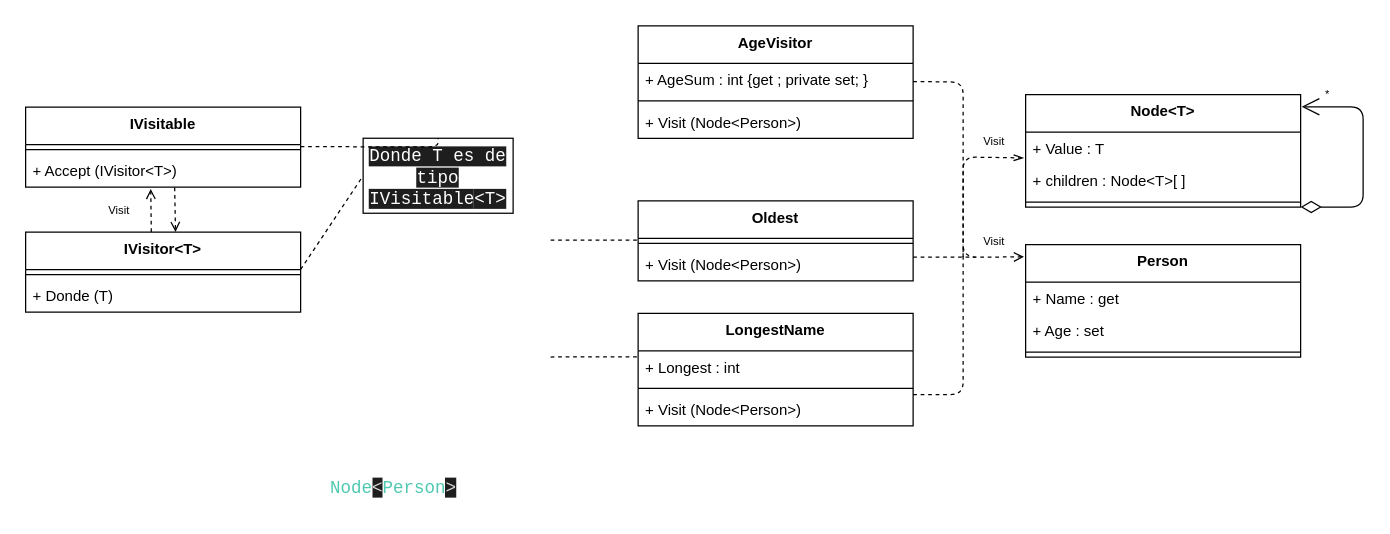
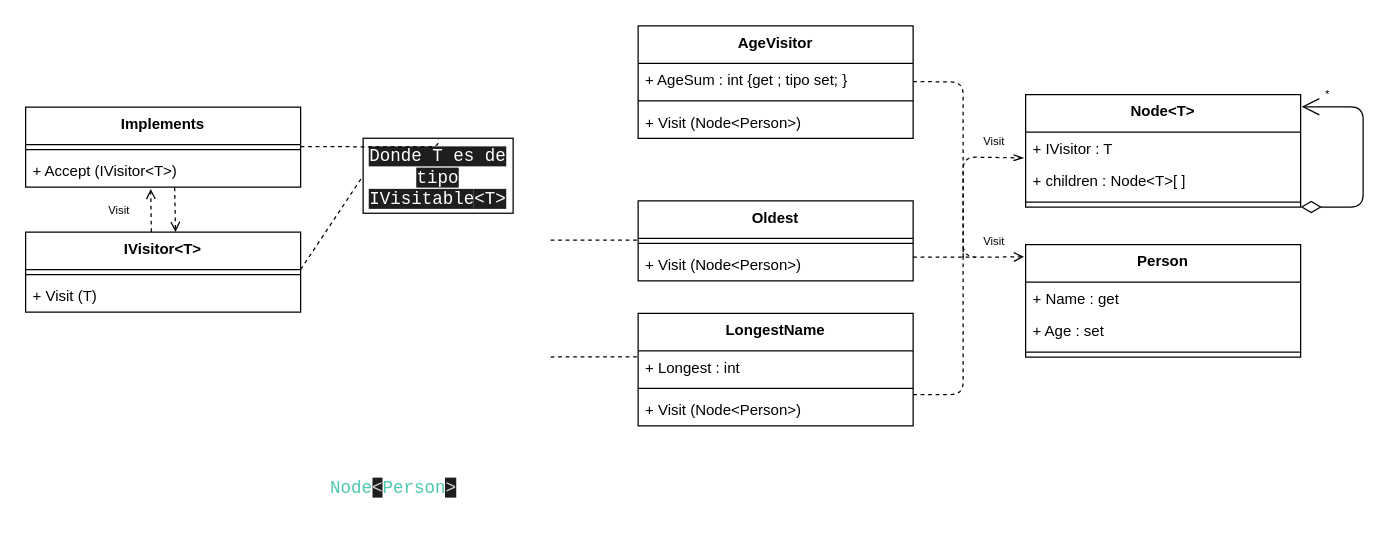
node "+ AgeSum : int {get ; private set; }": label "+ AgeSum : int {get ; private set; }" -> "+ AgeSum : int {get ; tipo set; }"
node "IVisitable": label "IVisitable" -> "Implements"
node "+ Value : T": label "+ Value : T" -> "+ IVisitor : T"
node "+ Donde (T)": label "+ Donde (T)" -> "+ Visit (T)"
